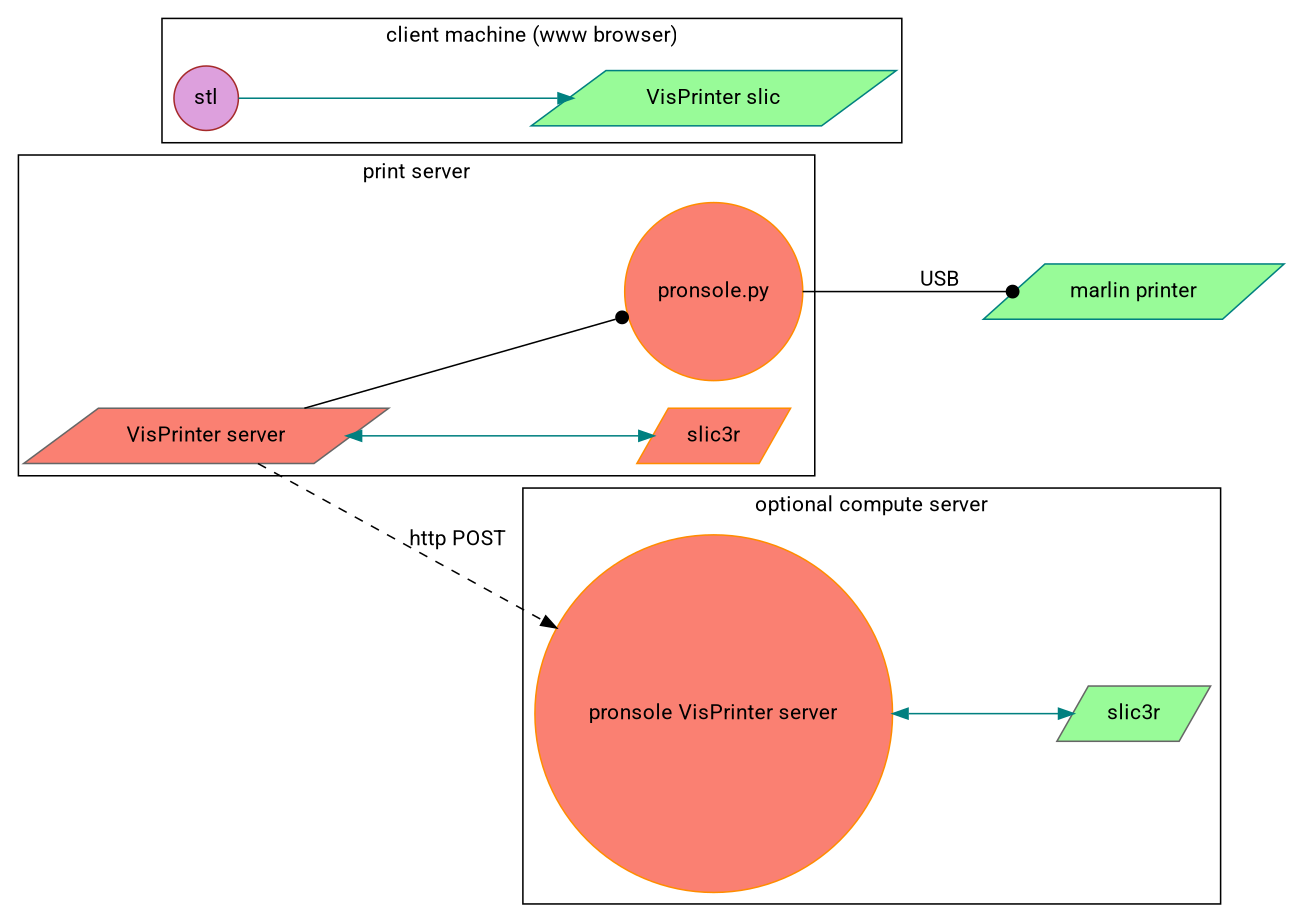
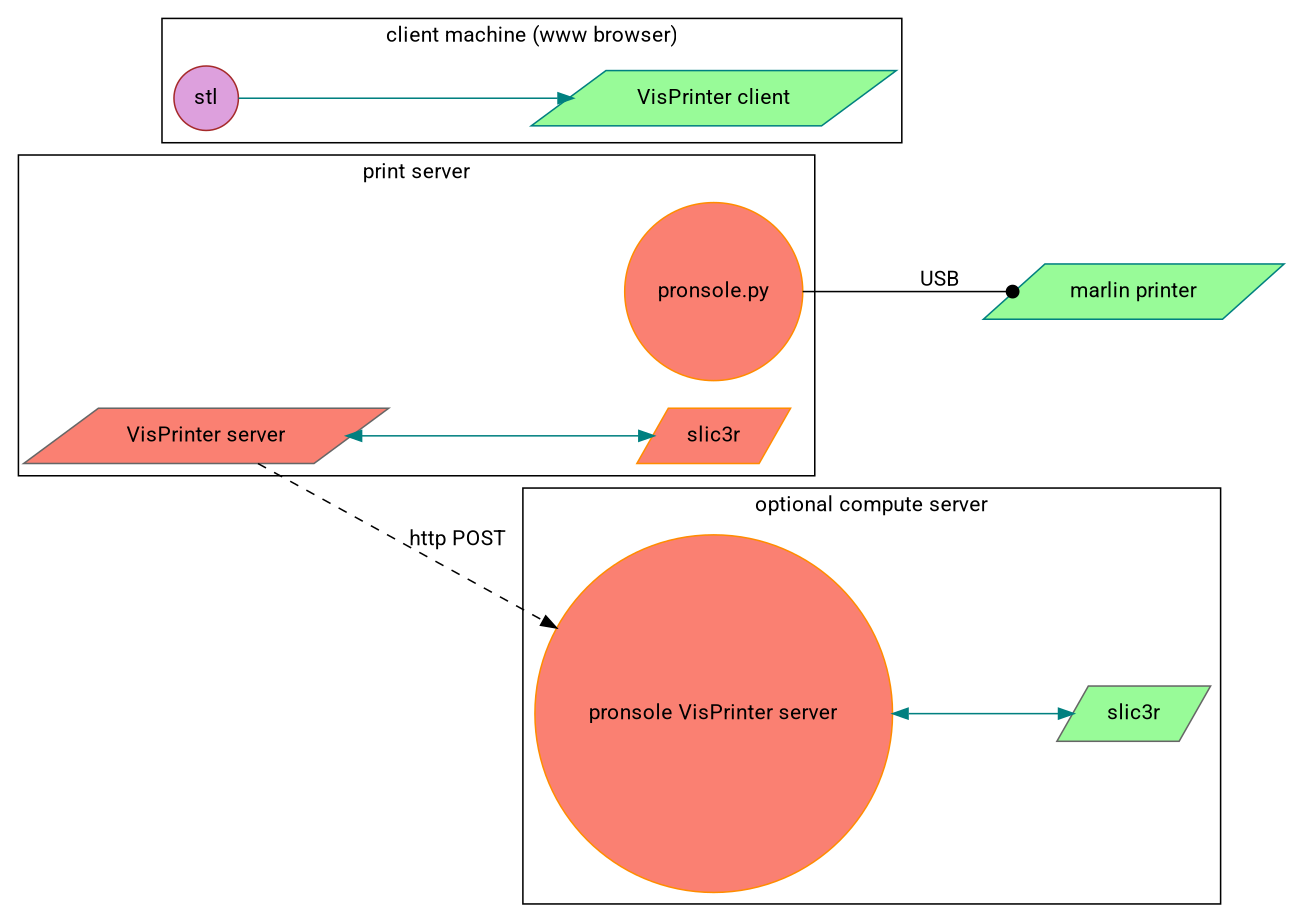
node "VisPrinter slic": label "VisPrinter slic" -> "VisPrinter client"
edge "VisPrinter server" -> "pronsole.py": removed
